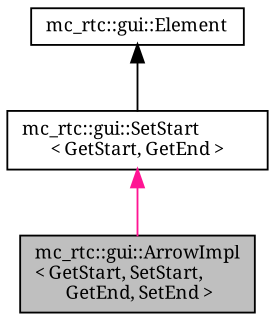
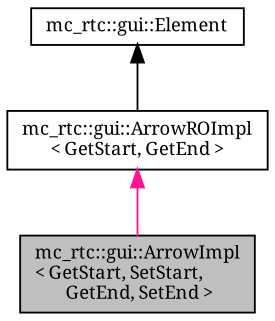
node "mc_rtc::gui::SetStart < GetStart, GetEnd >": label "mc_rtc::gui::SetStart < GetStart, GetEnd >" -> "mc_rtc::gui::ArrowROImpl < GetStart, GetEnd >"
